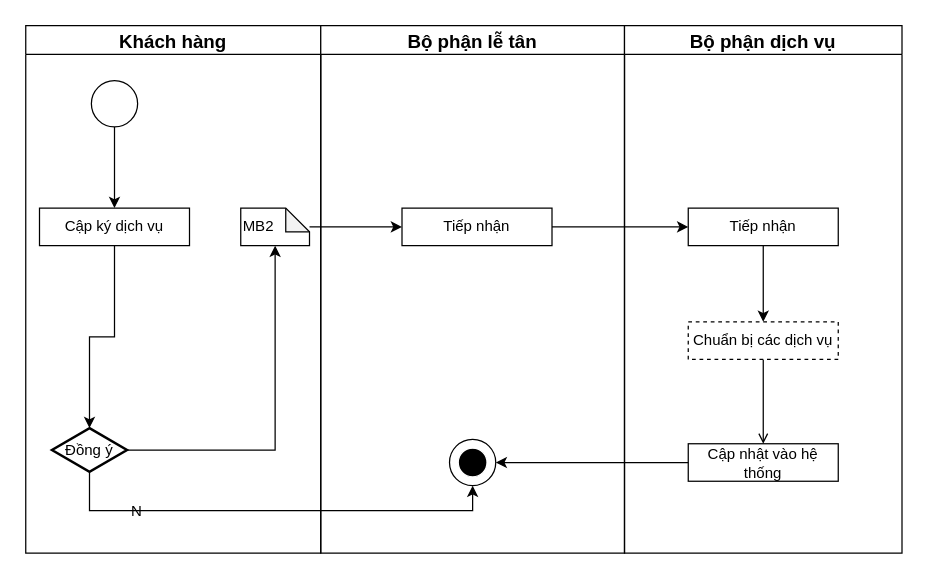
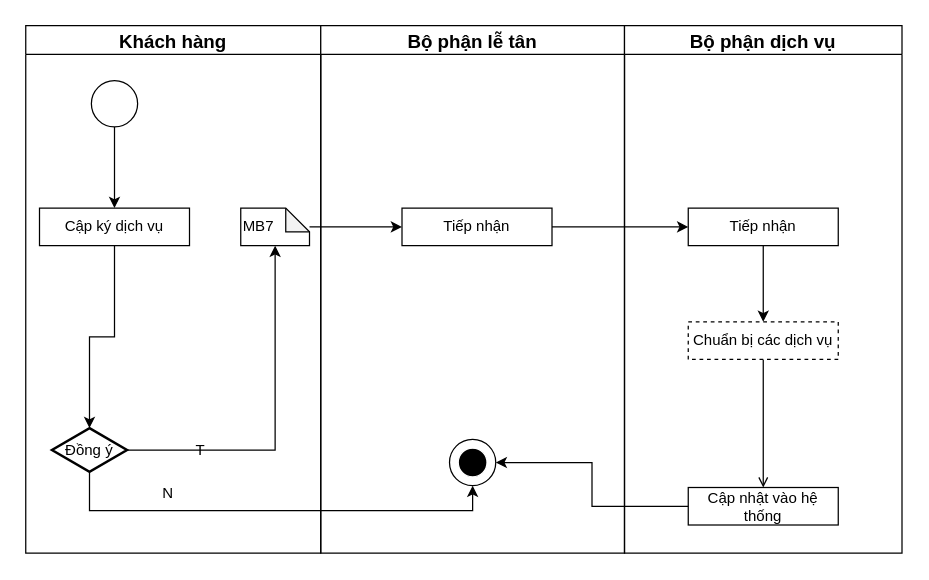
node "MB2": label "MB2" -> "MB7"
node "T": added
node "Cập nhật vào hệ thống": moved (763, 463) -> (763, 506)
node "N": moved (137, 512) -> (168, 493)
